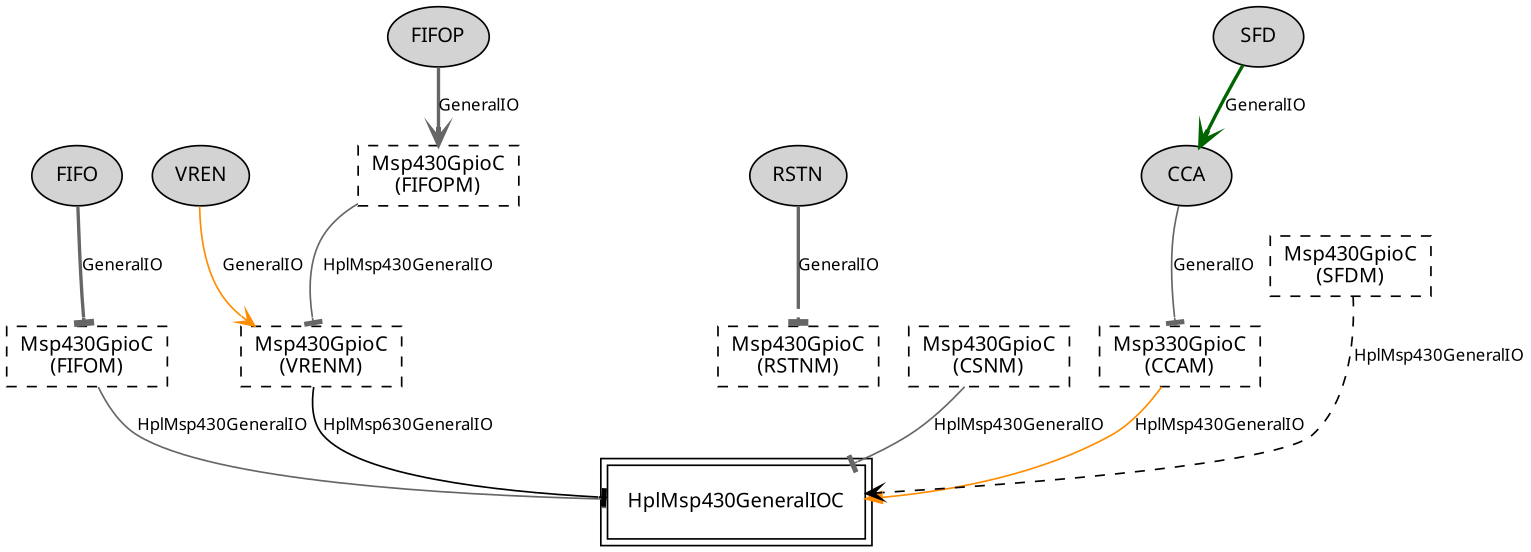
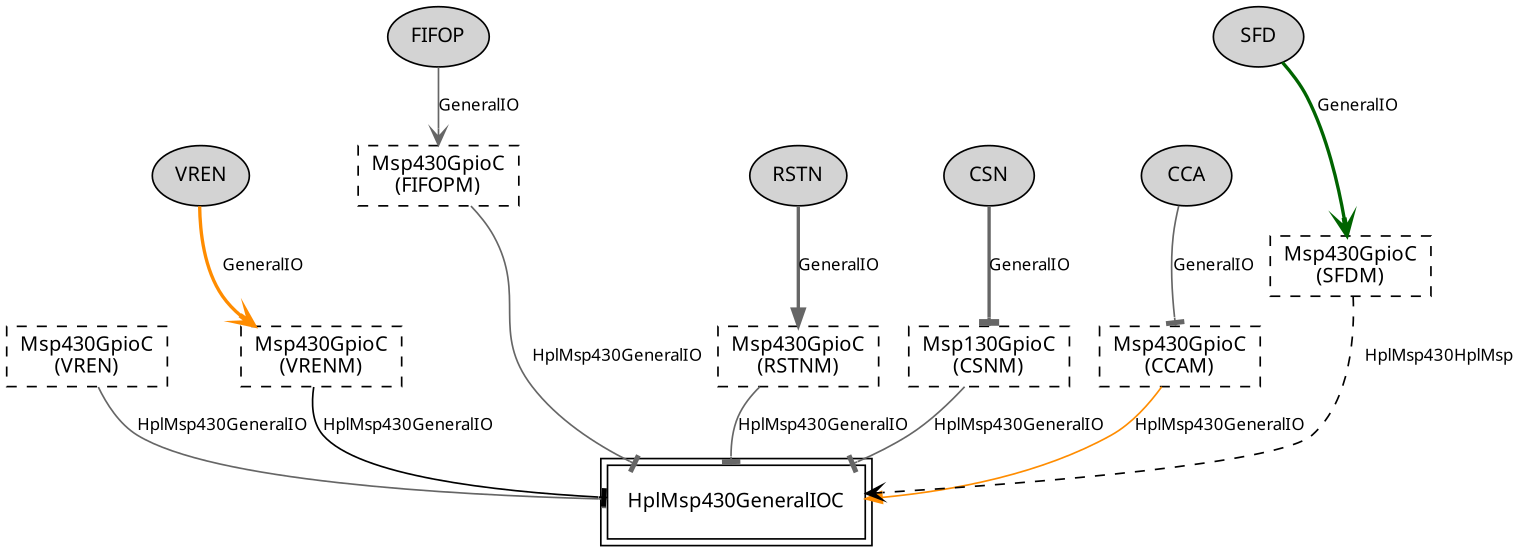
edge "FIFOP" -> "Msp430GpioC (FIFOPM)": style bold -> solid
edge "SFD" -> "CCA": now "SFD" -> "Msp430GpioC (SFDM)"
node "FIFO": removed
node "CSN": added
edge "Msp430GpioC (FIFOPM)" -> "Msp430GpioC (VRENM)": now "Msp430GpioC (FIFOPM)" -> "HplMsp430GeneralIOC"
edge "RSTN" -> "Msp430GpioC (RSTNM)": arrowhead tee -> normal
edge "VREN" -> "Msp430GpioC (VRENM)": style solid -> bold
node "Msp430GpioC (FIFOM)": label "Msp430GpioC (FIFOM)" -> "Msp430GpioC (VREN)"
node "Msp430GpioC (CSNM)": label "Msp430GpioC (CSNM)" -> "Msp130GpioC (CSNM)"
node "Msp330GpioC (CCAM)": label "Msp330GpioC (CCAM)" -> "Msp430GpioC (CCAM)"
edge "Msp430GpioC (SFDM)" -> "HplMsp430GeneralIOC": label "HplMsp430GeneralIO" -> "HplMsp430HplMsp"
edge "Msp430GpioC (RSTNM)" -> "HplMsp430GeneralIOC": added, label "HplMsp430GeneralIO"
edge "Msp430GpioC (VRENM)" -> "HplMsp430GeneralIOC": label "HplMsp630GeneralIO" -> "HplMsp430GeneralIO"
